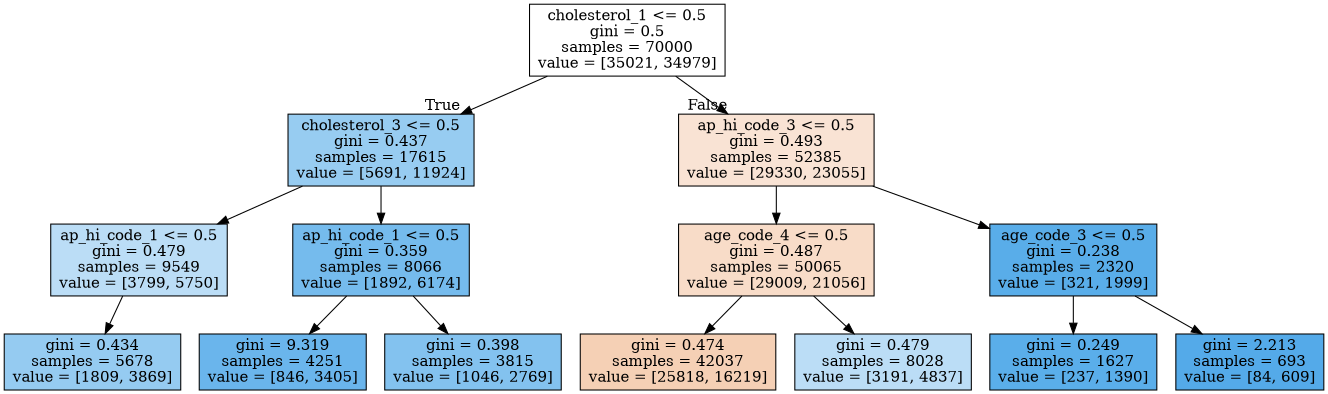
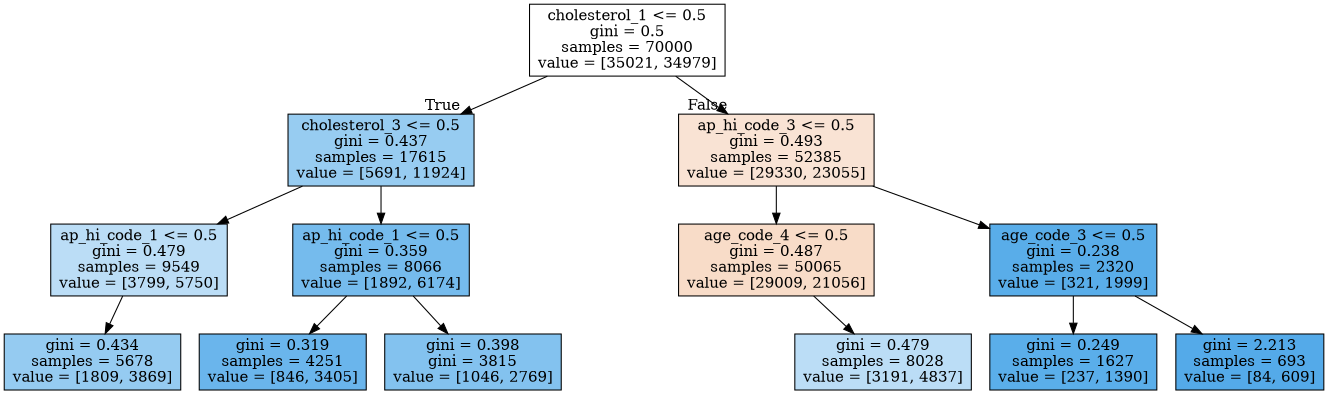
node "gini = 9.319 samples = 4251 value = [846, 3405]": label "gini = 9.319 samples = 4251 value = [846, 3405]" -> "gini = 0.319 samples = 4251 value = [846, 3405]"
node "gini = 0.398 samples = 3815 value = [1046, 2769]": label "gini = 0.398 samples = 3815 value = [1046, 2769]" -> "gini = 0.398 gini = 3815 value = [1046, 2769]"
node "gini = 0.474 samples = 42037 value = [25818, 16219]": removed
